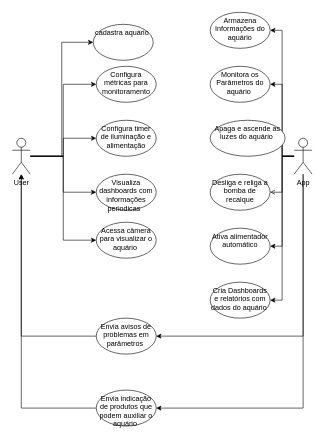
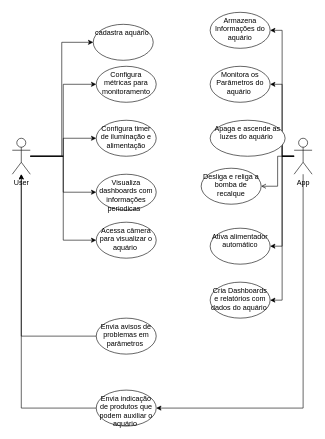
node "Desliga e religa a bomba de recalque": moved (240, 192) -> (231, 186)
edge "App" -> "Envia avisos de problemas em parâmetros": removed
